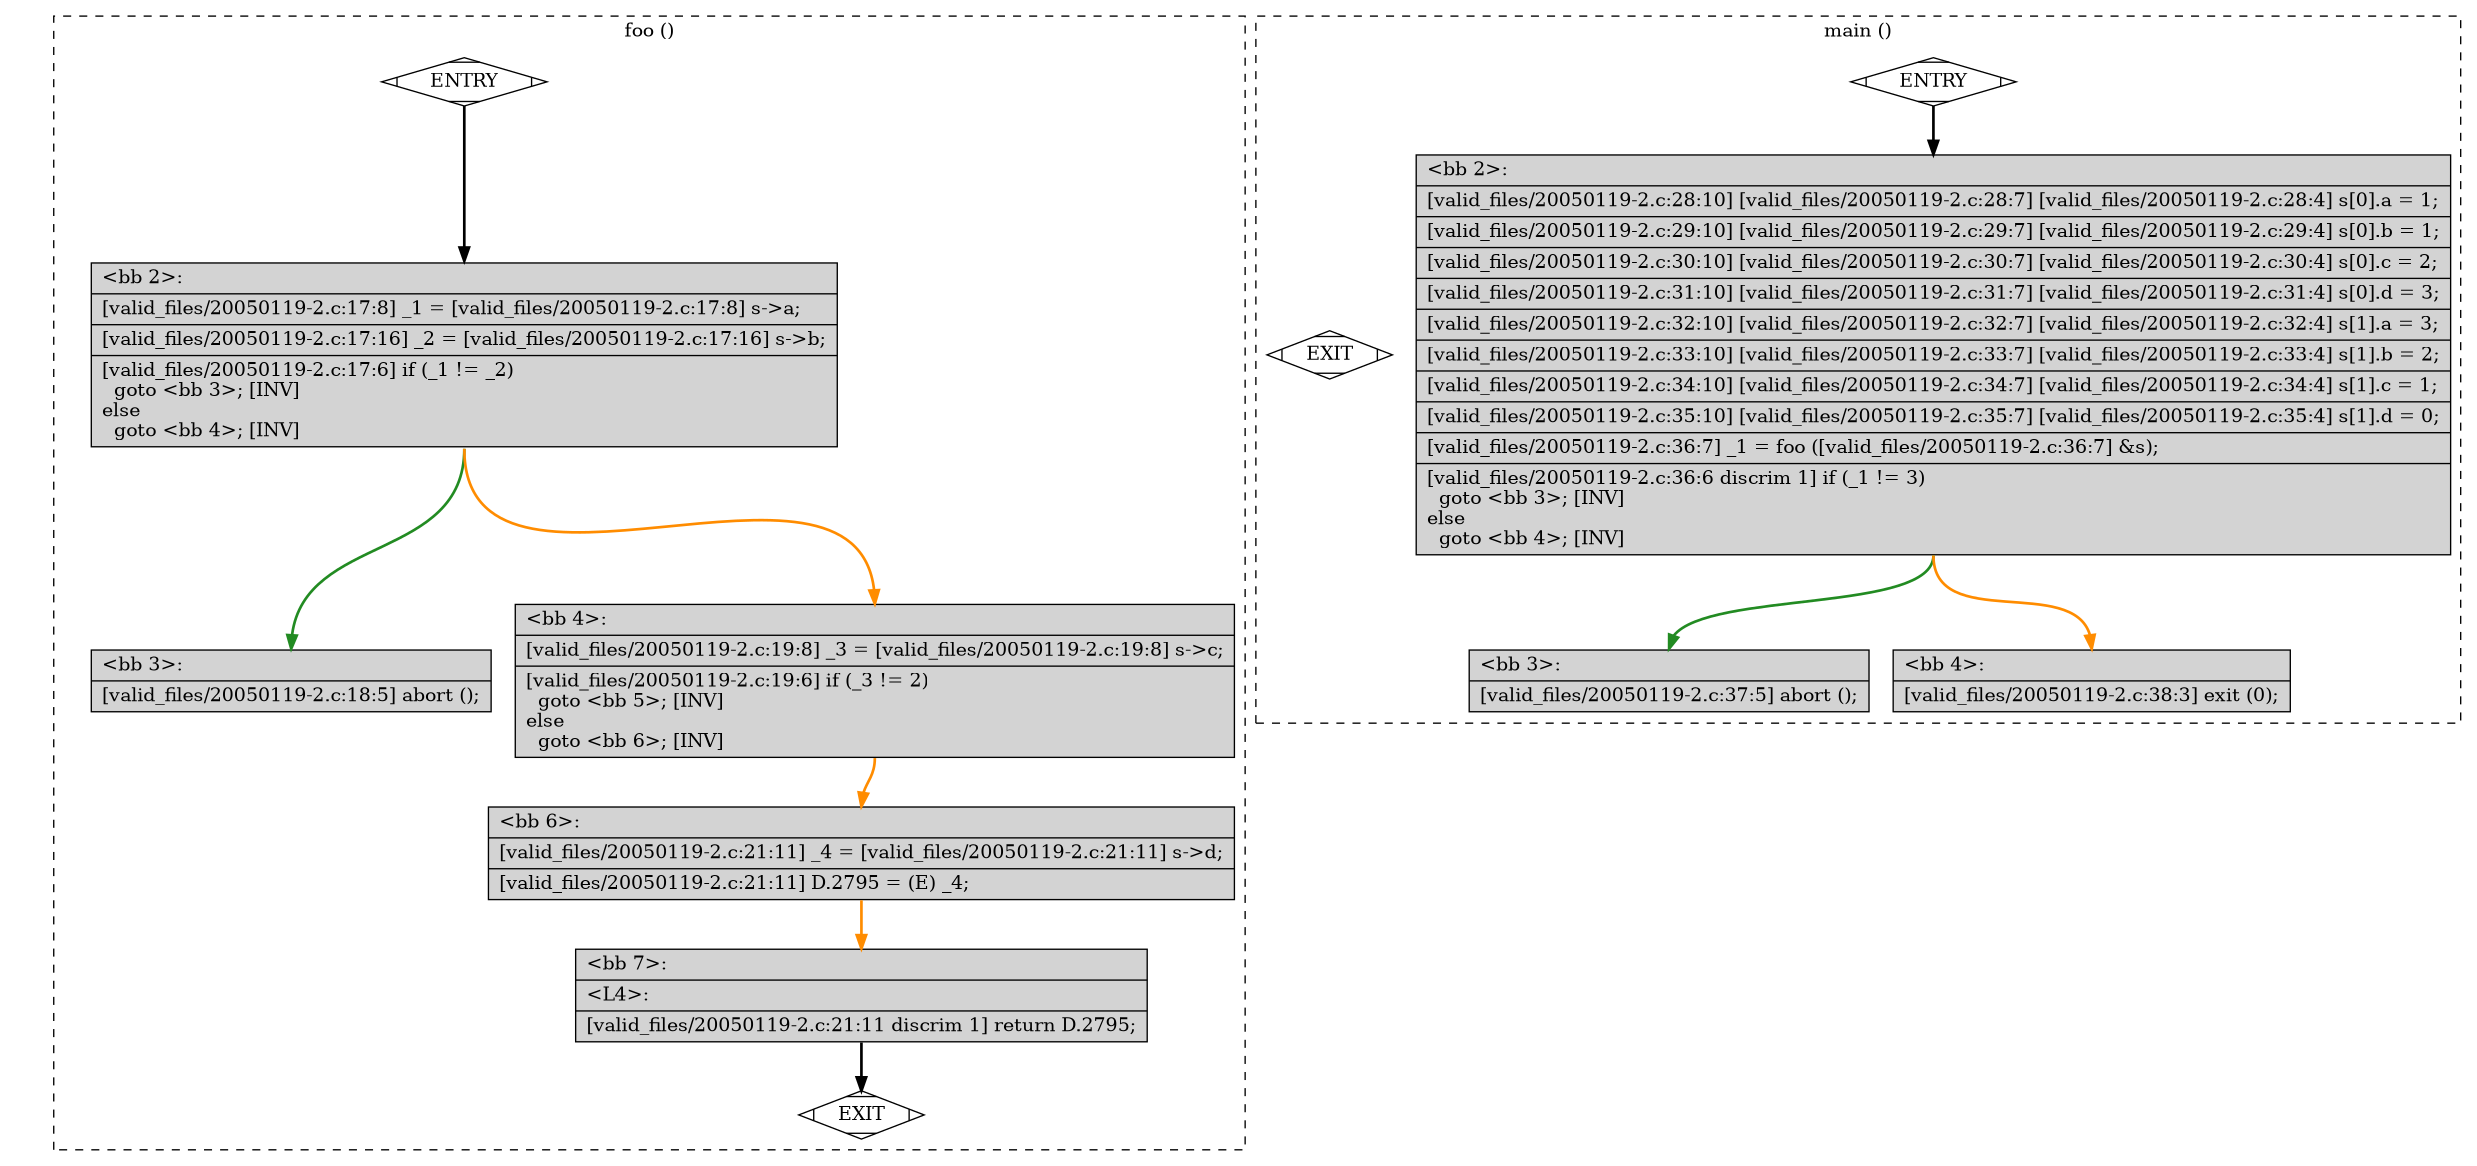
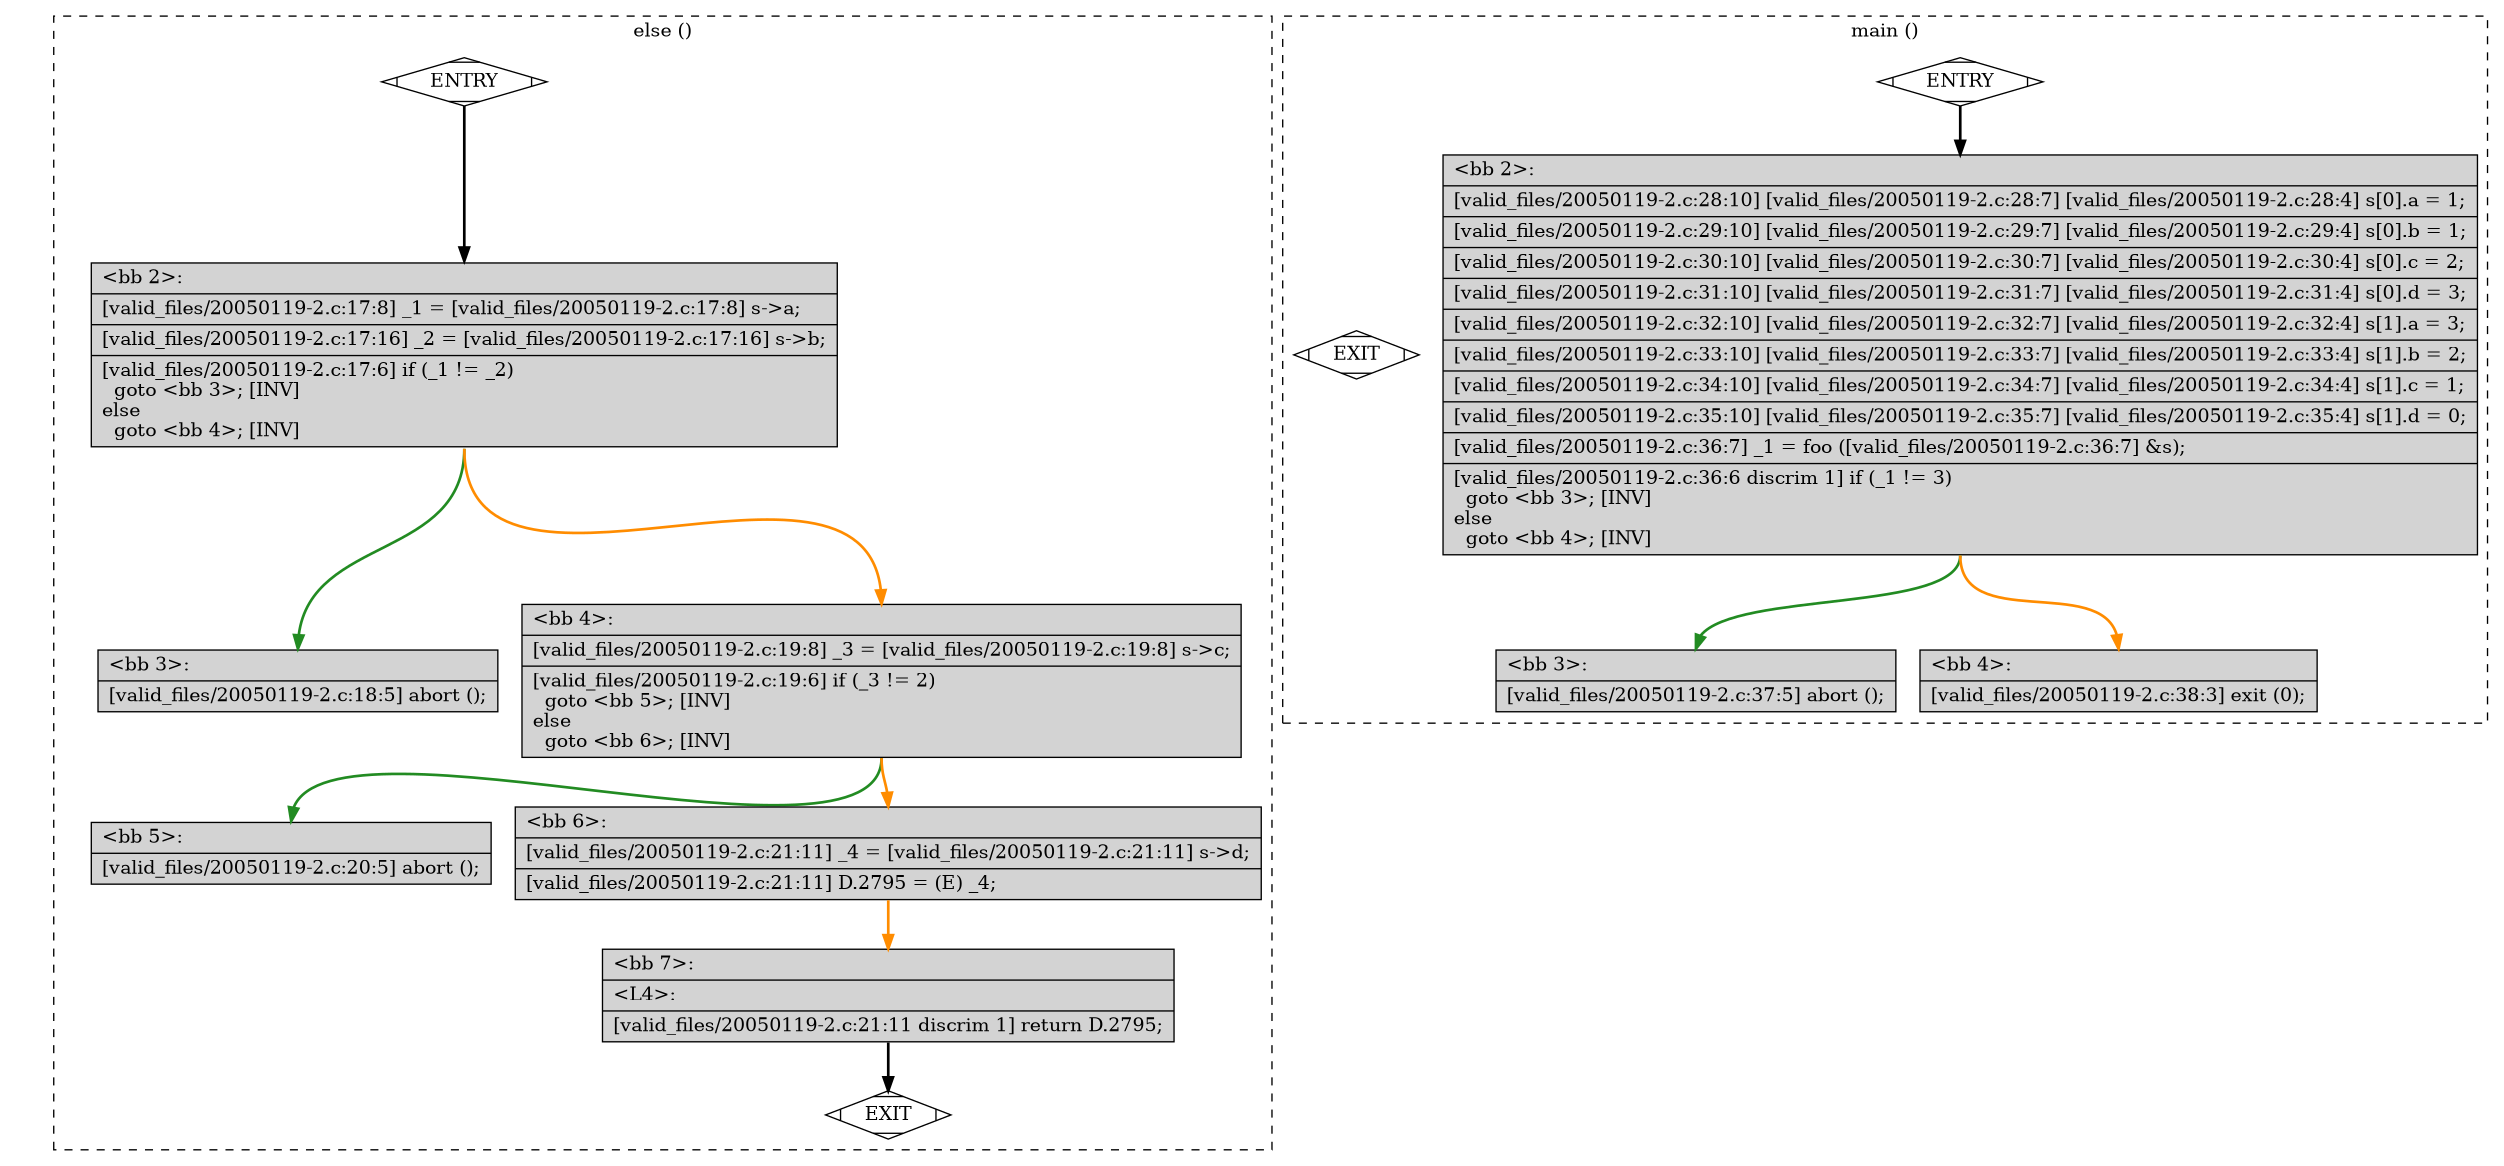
cluster "foo ()": label "foo ()" -> "else ()"
node "<bb 5>:": added
